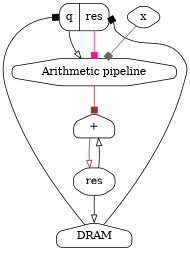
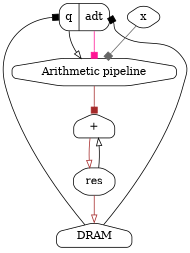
node "q": text "res" -> "adt"
edge "res" -> "DRAM": color black -> brown
